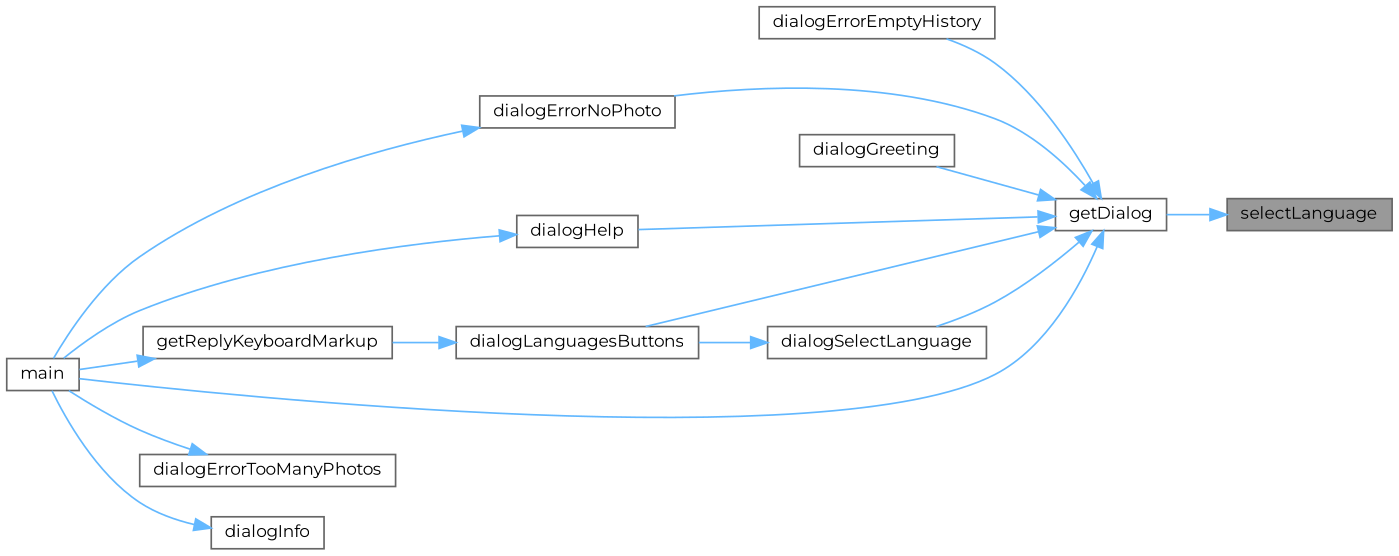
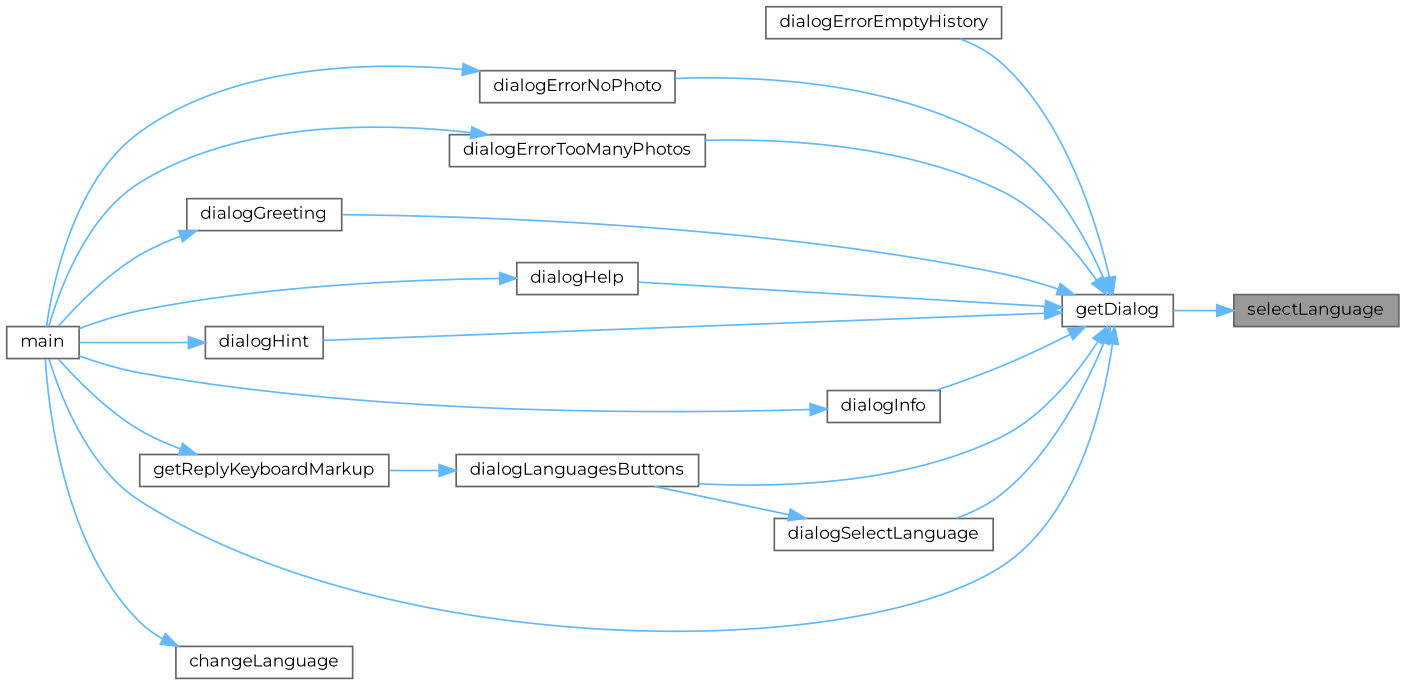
edge "dialogErrorTooManyPhotos" -> "getDialog": added
edge "main" -> "dialogGreeting": added
node "dialogHint": added
edge "dialogInfo" -> "getDialog": added
node "changeLanguage": added
